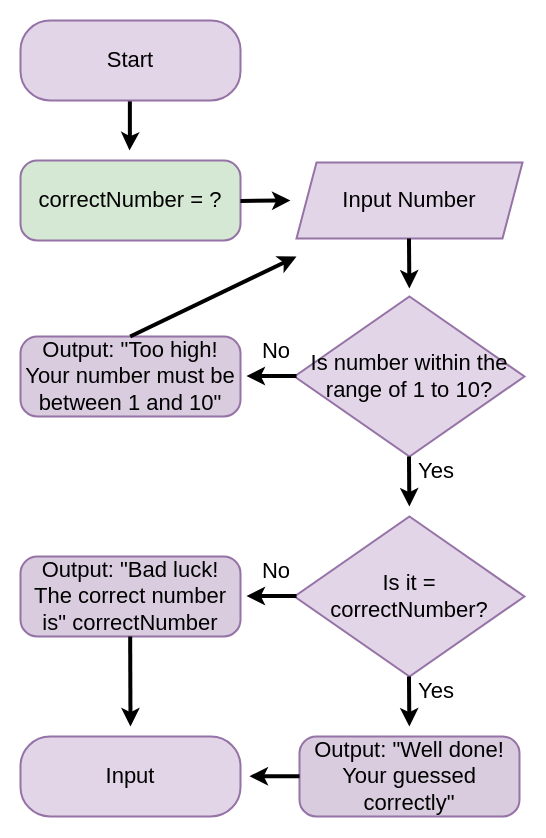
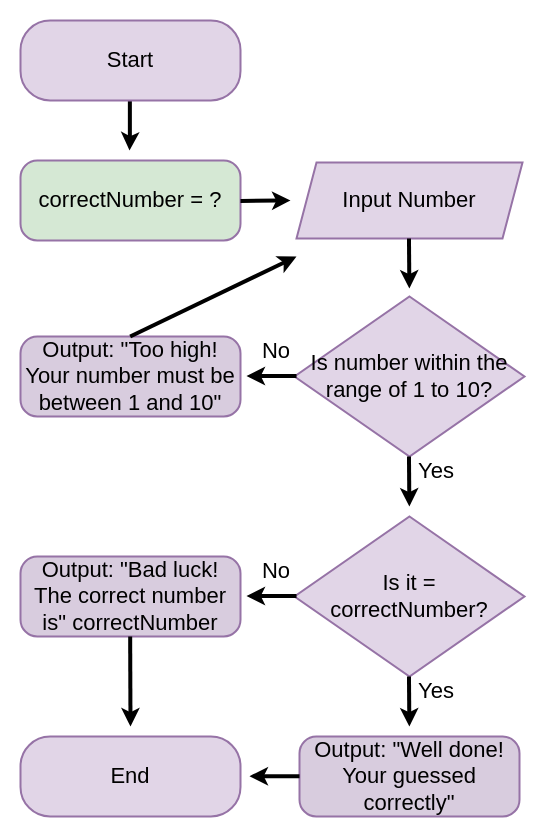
node "Input": label "Input" -> "End"
